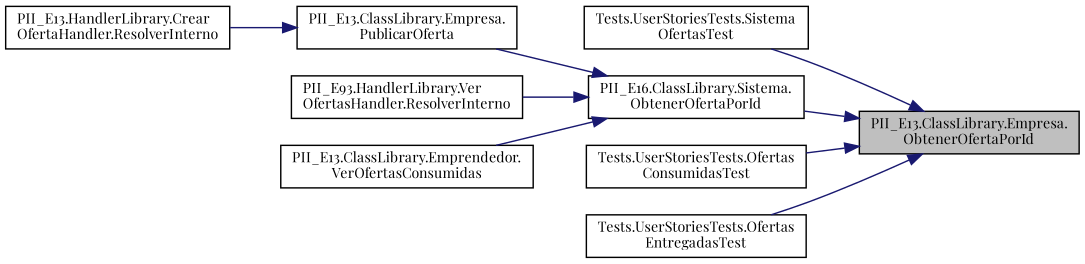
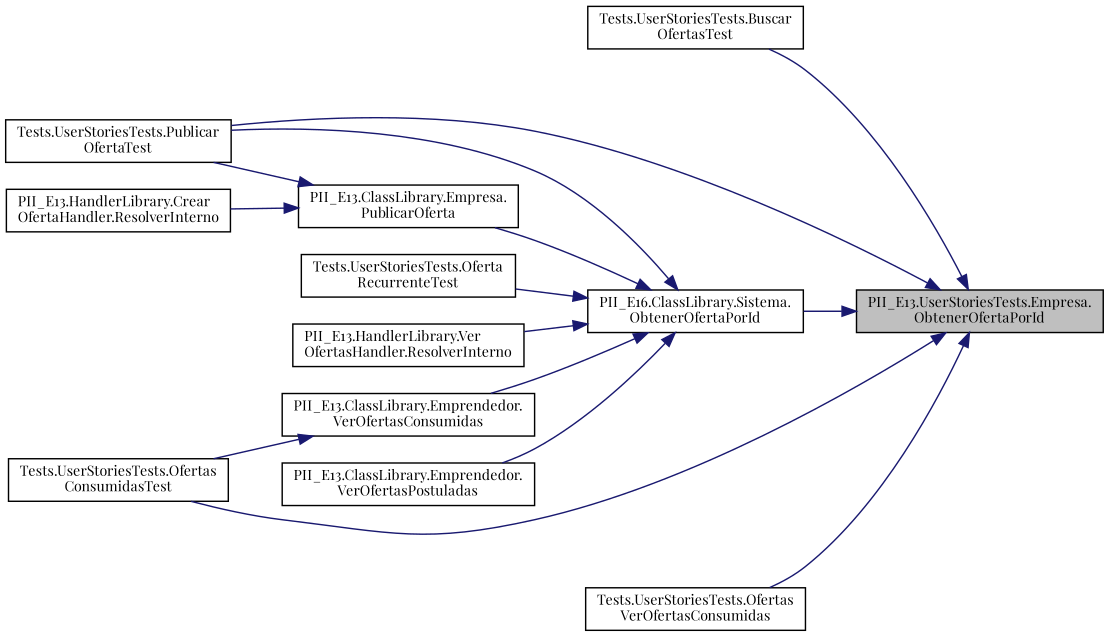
node "Tests.UserStoriesTests.Sistema OfertasTest": label "Tests.UserStoriesTests.Sistema OfertasTest" -> "Tests.UserStoriesTests.Buscar OfertasTest"
node "PII_E93.HandlerLibrary.Ver OfertasHandler.ResolverInterno": label "PII_E93.HandlerLibrary.Ver OfertasHandler.ResolverInterno" -> "PII_E13.HandlerLibrary.Ver OfertasHandler.ResolverInterno"
node "PII_E13.ClassLibrary.Empresa. ObtenerOfertaPorId": label "PII_E13.ClassLibrary.Empresa. ObtenerOfertaPorId" -> "PII_E13.UserStoriesTests.Empresa. ObtenerOfertaPorId"
node "Tests.UserStoriesTests.Publicar OfertaTest": added
node "Tests.UserStoriesTests.Ofertas EntregadasTest": label "Tests.UserStoriesTests.Ofertas EntregadasTest" -> "Tests.UserStoriesTests.Ofertas VerOfertasConsumidas"
node "Tests.UserStoriesTests.Oferta RecurrenteTest": added
edge "Tests.UserStoriesTests.Ofertas ConsumidasTest" -> "PII_E13.ClassLibrary.Emprendedor. VerOfertasConsumidas": added
node "PII_E13.ClassLibrary.Emprendedor. VerOfertasPostuladas": added
